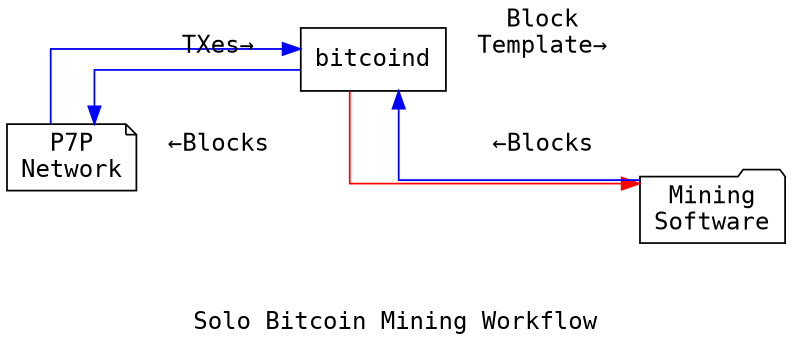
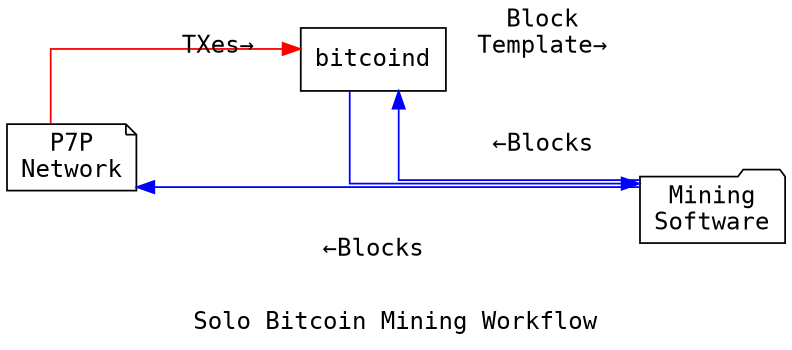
edge "P7P Network" -> "bitcoind": color blue -> red
edge "bitcoind" -> "P7P Network": now "Mining Software" -> "P7P Network"
edge "bitcoind" -> "Mining Software": color red -> blue
